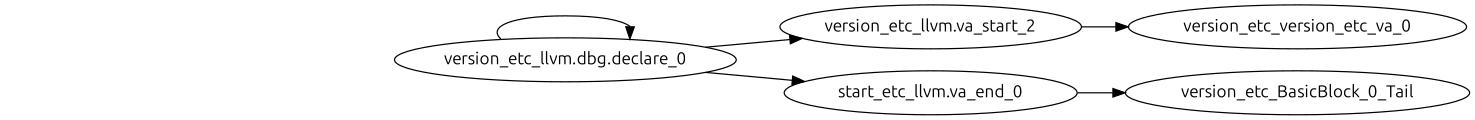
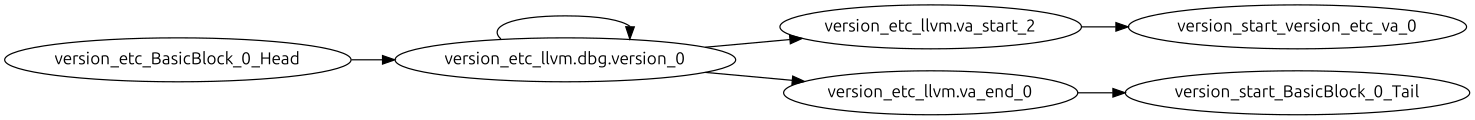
node "version_etc_version_etc_va_0": label "version_etc_version_etc_va_0" -> "version_start_version_etc_va_0"
node "version_etc_BasicBlock_0_Head": added
node "version_etc_llvm.dbg.declare_0": label "version_etc_llvm.dbg.declare_0" -> "version_etc_llvm.dbg.version_0"
node "start_etc_llvm.va_end_0": label "start_etc_llvm.va_end_0" -> "version_etc_llvm.va_end_0"
node "version_etc_BasicBlock_0_Tail": label "version_etc_BasicBlock_0_Tail" -> "version_start_BasicBlock_0_Tail"
